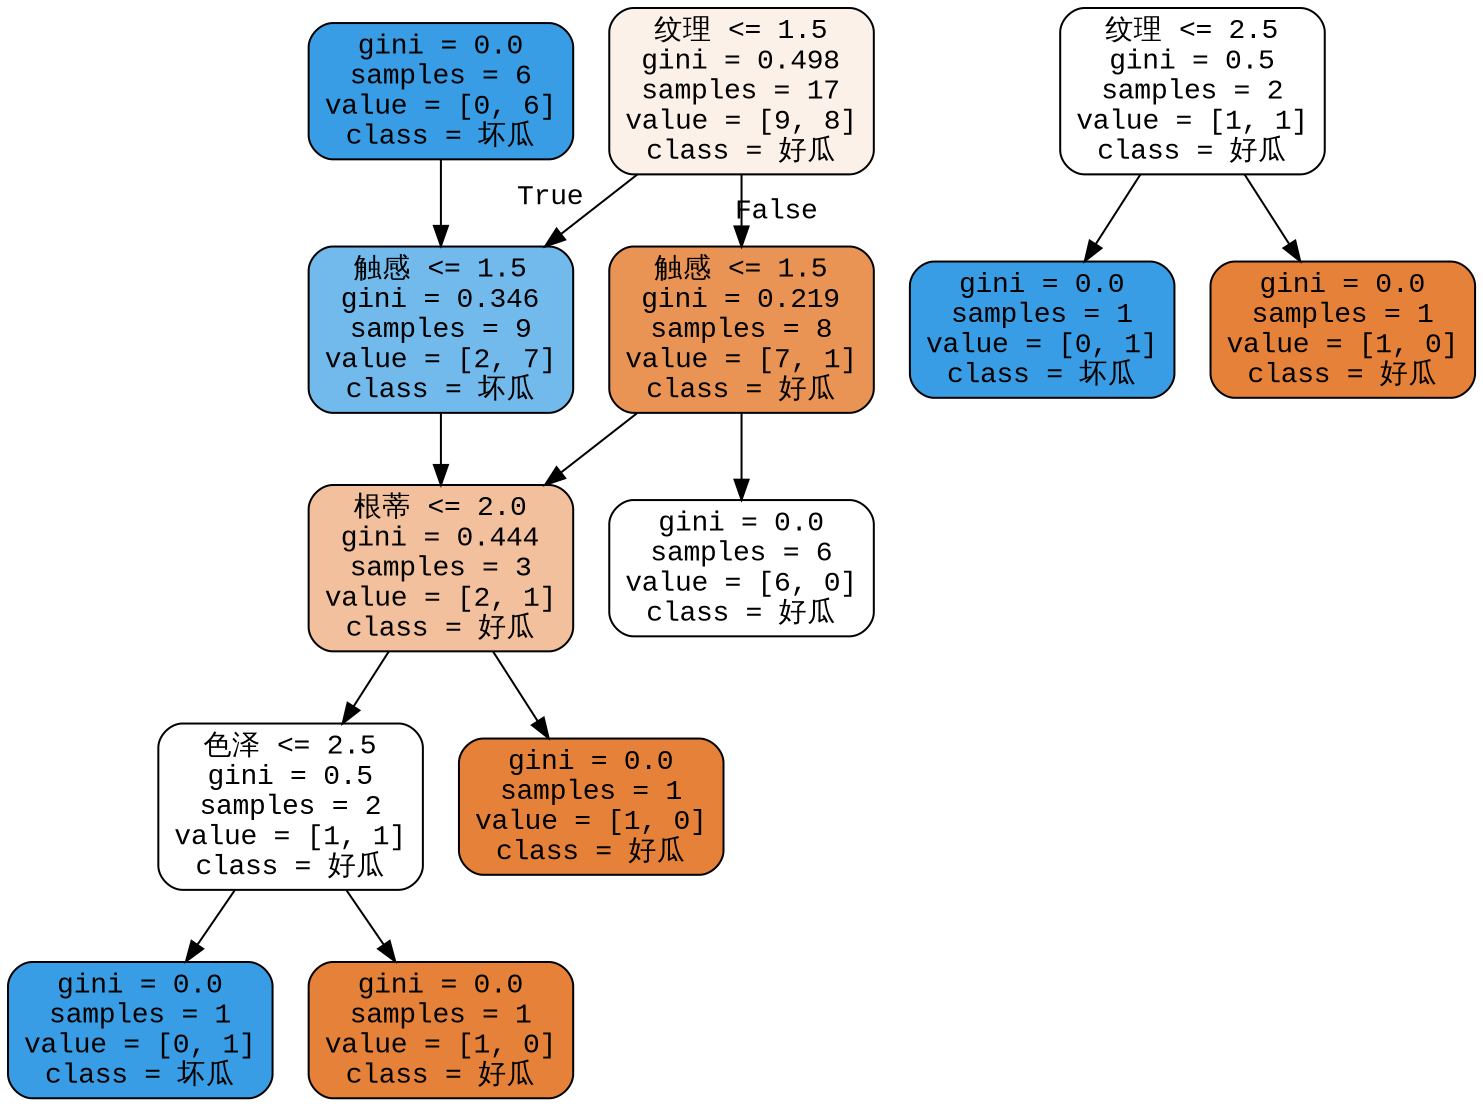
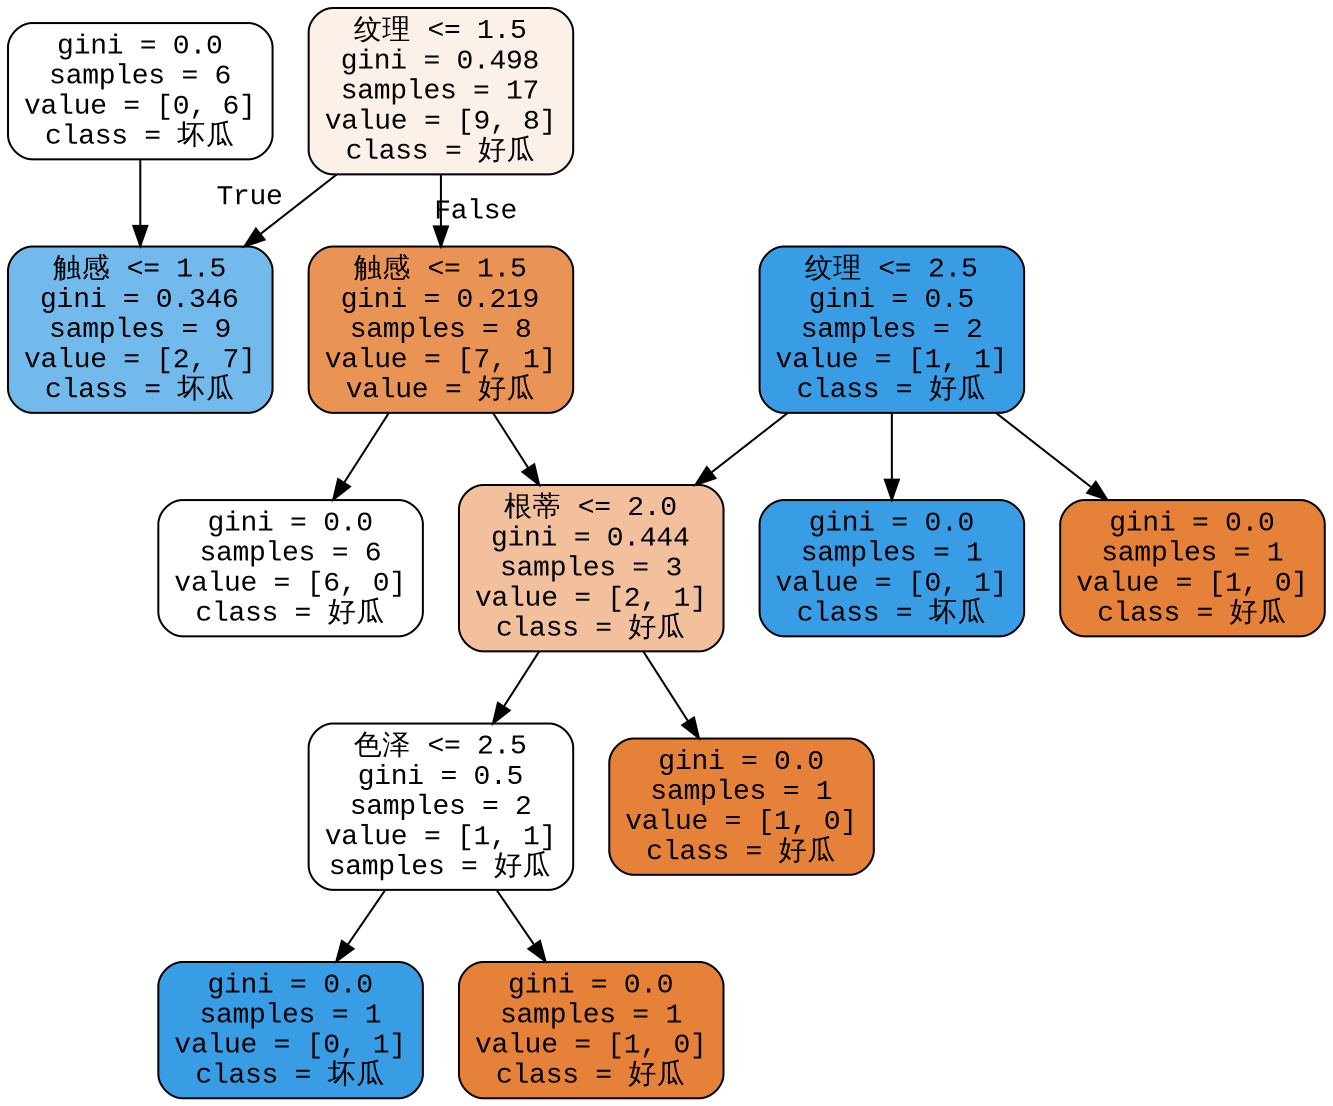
node "gini = 0.0 samples = 6 value = [0, 6] class = 坏瓜": fillcolor #399de5 -> #ffffff
node "纹理 <= 2.5 gini = 0.5 samples = 2 value = [1, 1] class = 好瓜": fillcolor #ffffff -> #399de5
node "触感 <= 1.5 gini = 0.219 samples = 8 value = [7, 1] class = 好瓜": label "触感 <= 1.5 gini = 0.219 samples = 8 value = [7, 1] class = 好瓜" -> "触感 <= 1.5 gini = 0.219 samples = 8 value = [7, 1] value = 好瓜"
edge "触感 <= 1.5 gini = 0.346 samples = 9 value = [2, 7] class = 坏瓜" -> "根蒂 <= 2.0 gini = 0.444 samples = 3 value = [2, 1] class = 好瓜": now "纹理 <= 2.5 gini = 0.5 samples = 2 value = [1, 1] class = 好瓜" -> "根蒂 <= 2.0 gini = 0.444 samples = 3 value = [2, 1] class = 好瓜"
node "色泽 <= 2.5 gini = 0.5 samples = 2 value = [1, 1] class = 好瓜": label "色泽 <= 2.5 gini = 0.5 samples = 2 value = [1, 1] class = 好瓜" -> "色泽 <= 2.5 gini = 0.5 samples = 2 value = [1, 1] samples = 好瓜"
